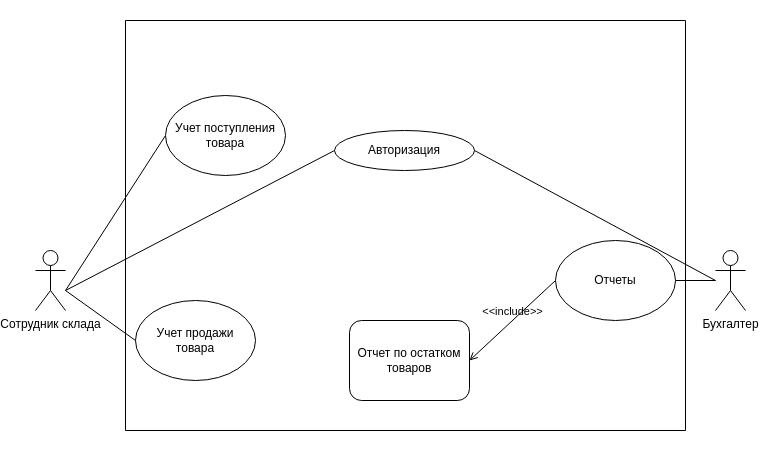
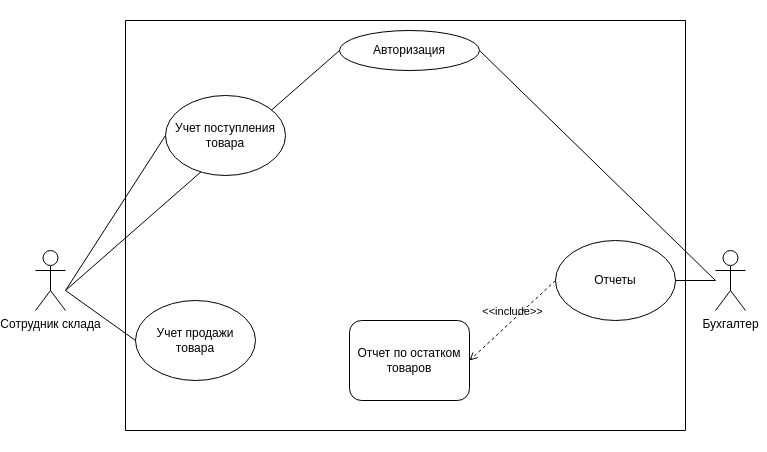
node "Авторизация": moved (405, 151) -> (410, 51)
edge "Отчеты" -> "Отчет по остатком товаров": style solid -> dashed
